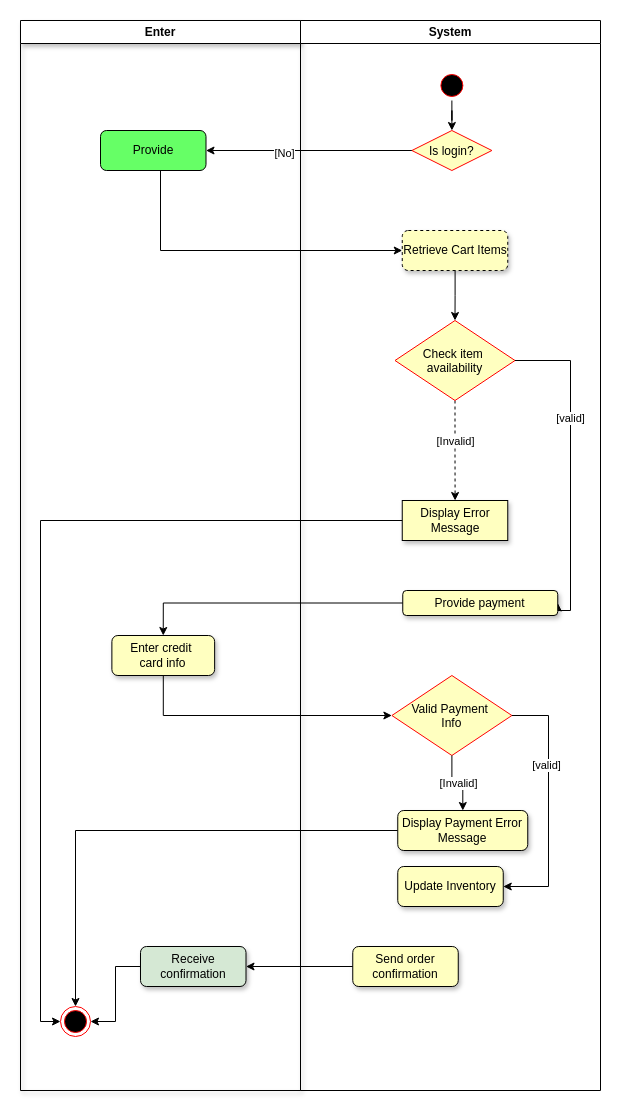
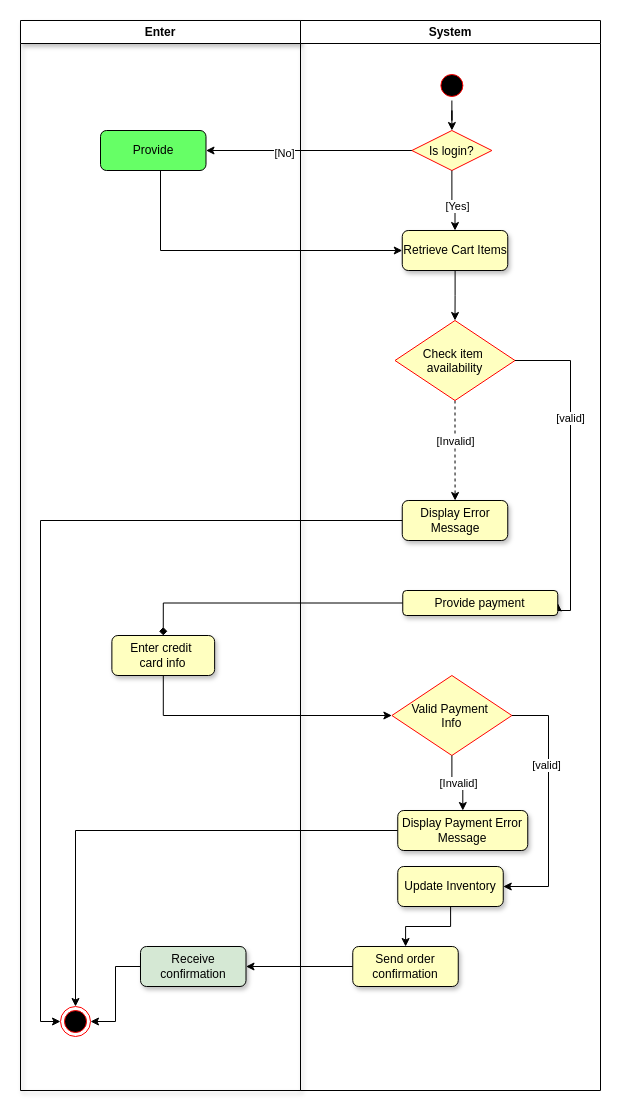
edge "Is login?" -> "Retrieve Cart Items": added, label "[Yes]"
node "Retrieve Cart Items": style dashed -> solid
node "Display Error Message": shape rectangle -> rounded rectangle
edge "Provide payment" -> "Enter credit card info": arrowhead classic -> diamond
edge "Update Inventory" -> "Send order confirmation": added
